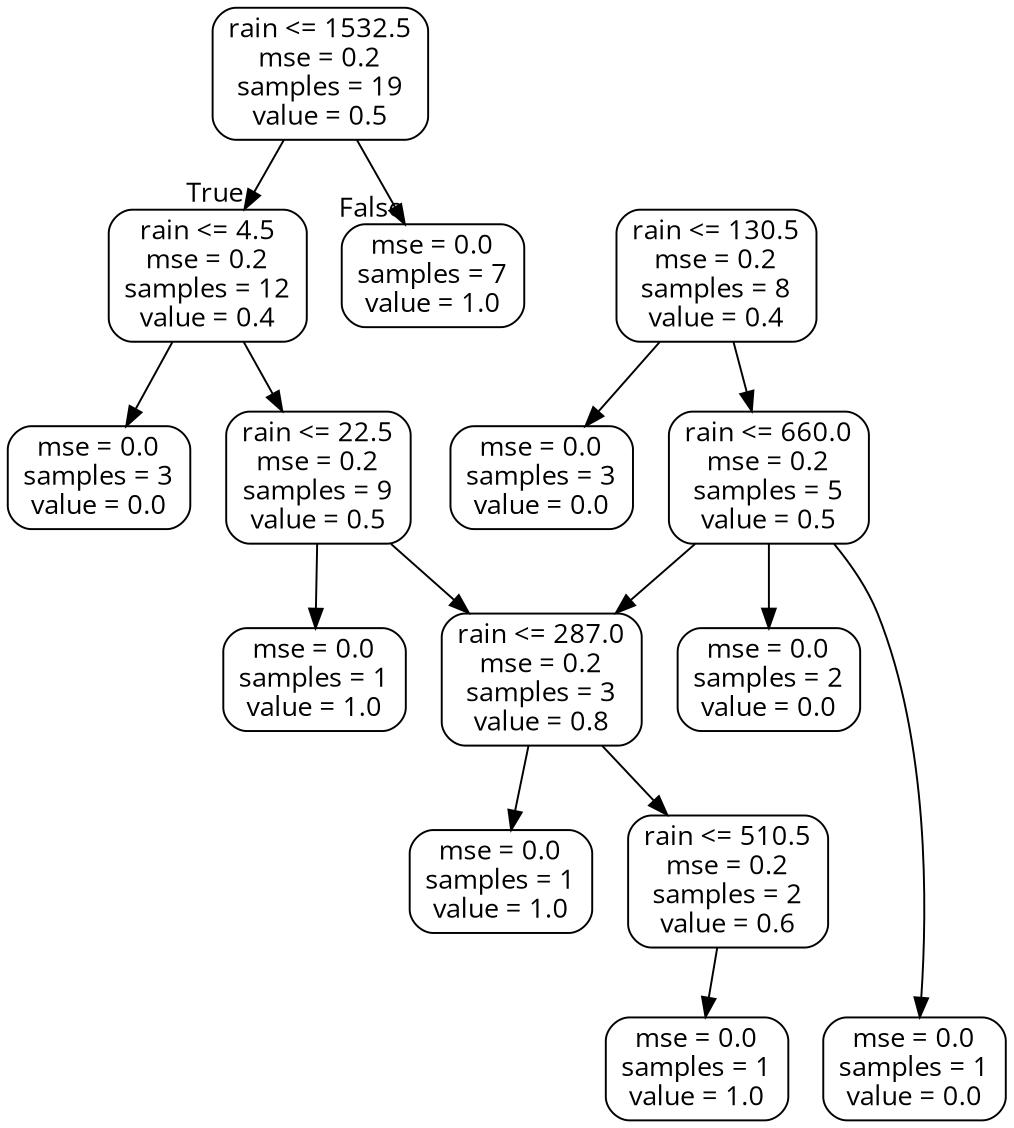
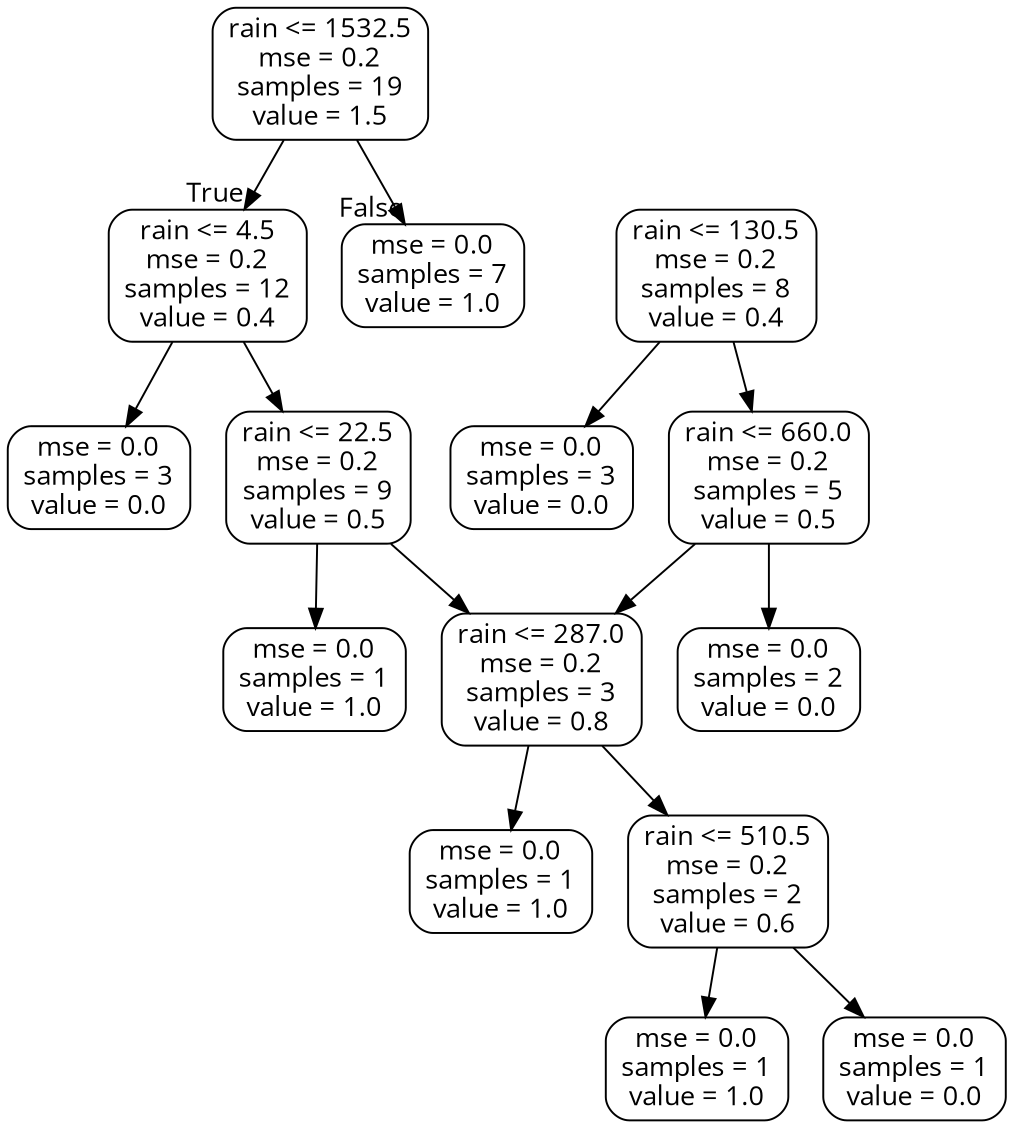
node "rain <= 1532.5 mse = 0.2 samples = 19 value = 0.5": label "rain <= 1532.5 mse = 0.2 samples = 19 value = 0.5" -> "rain <= 1532.5 mse = 0.2 samples = 19 value = 1.5"
edge "rain <= 660.0 mse = 0.2 samples = 5 value = 0.5" -> "mse = 0.0 samples = 1 value = 0.0": now "rain <= 510.5 mse = 0.2 samples = 2 value = 0.6" -> "mse = 0.0 samples = 1 value = 0.0"
